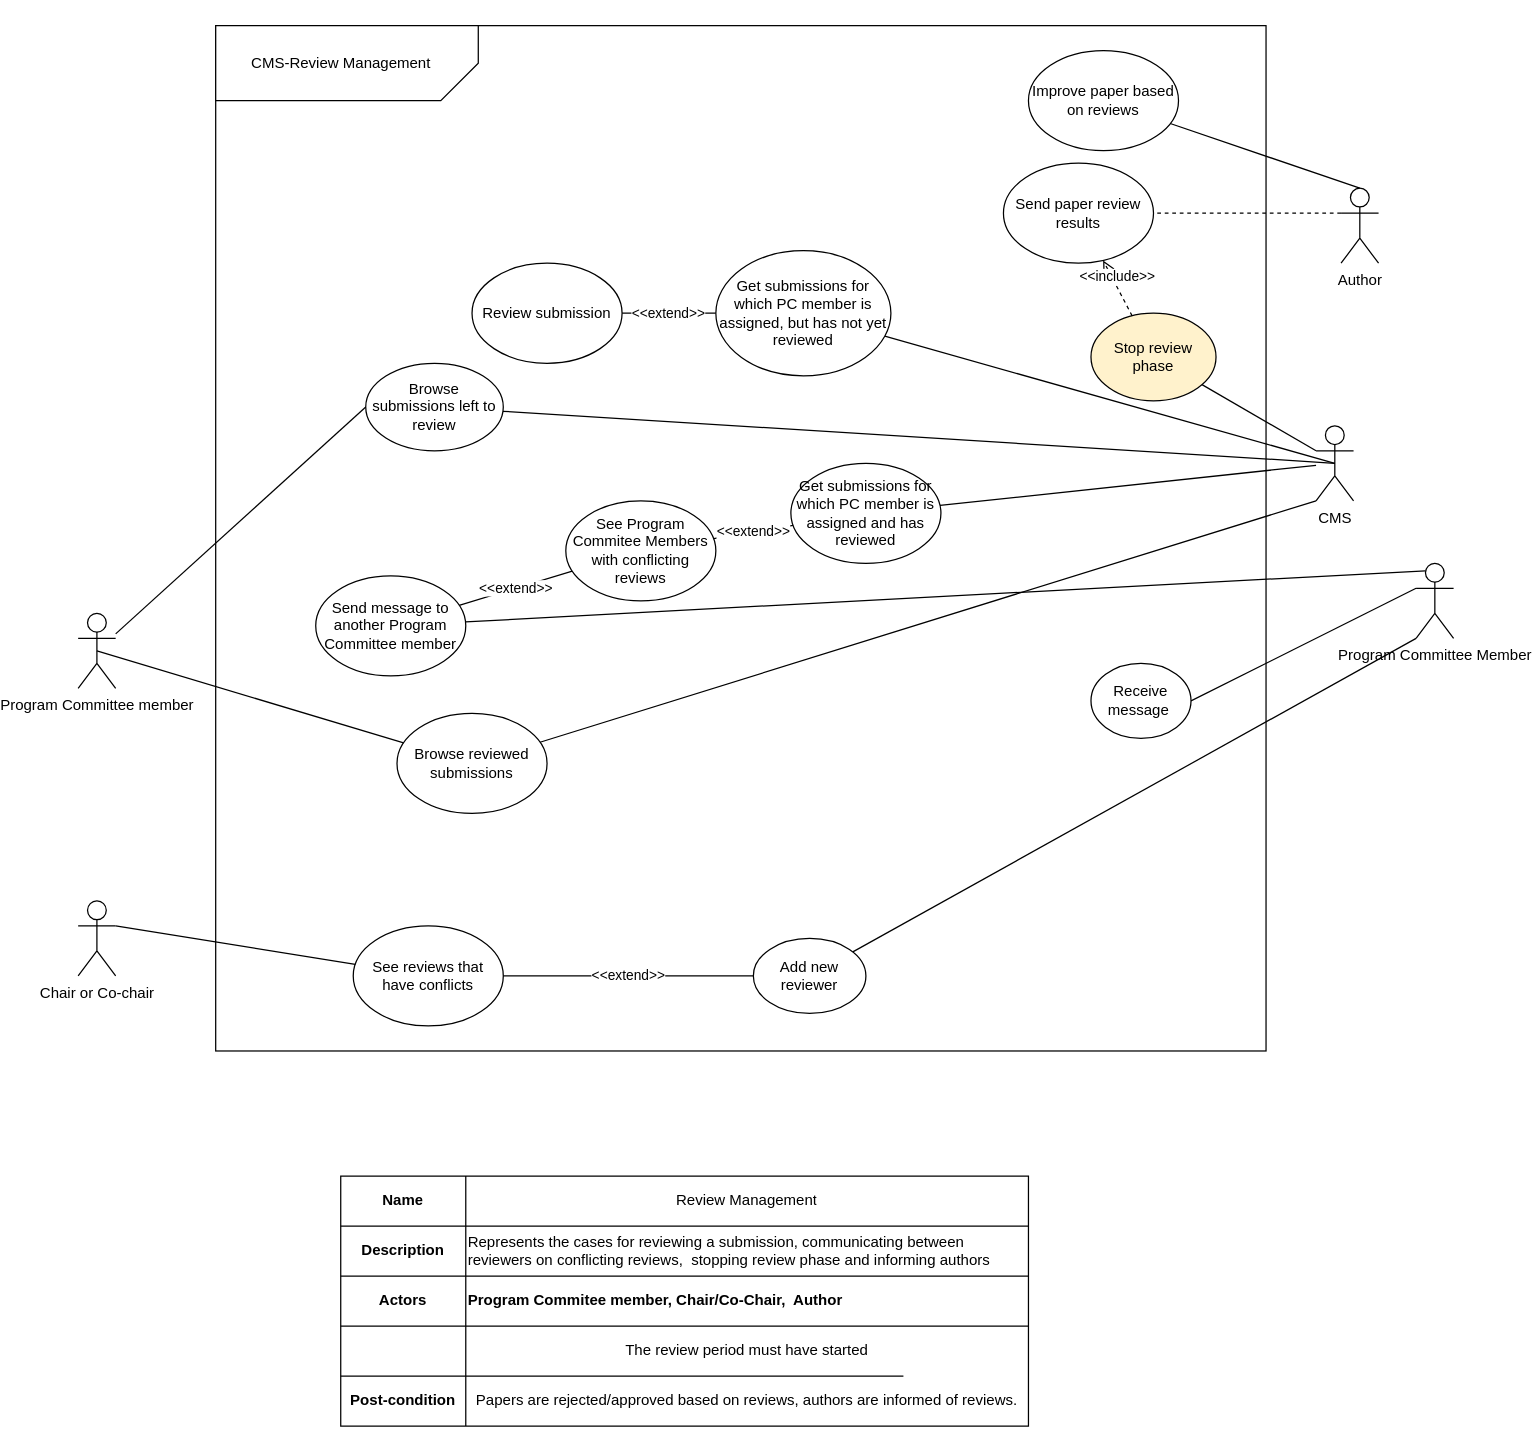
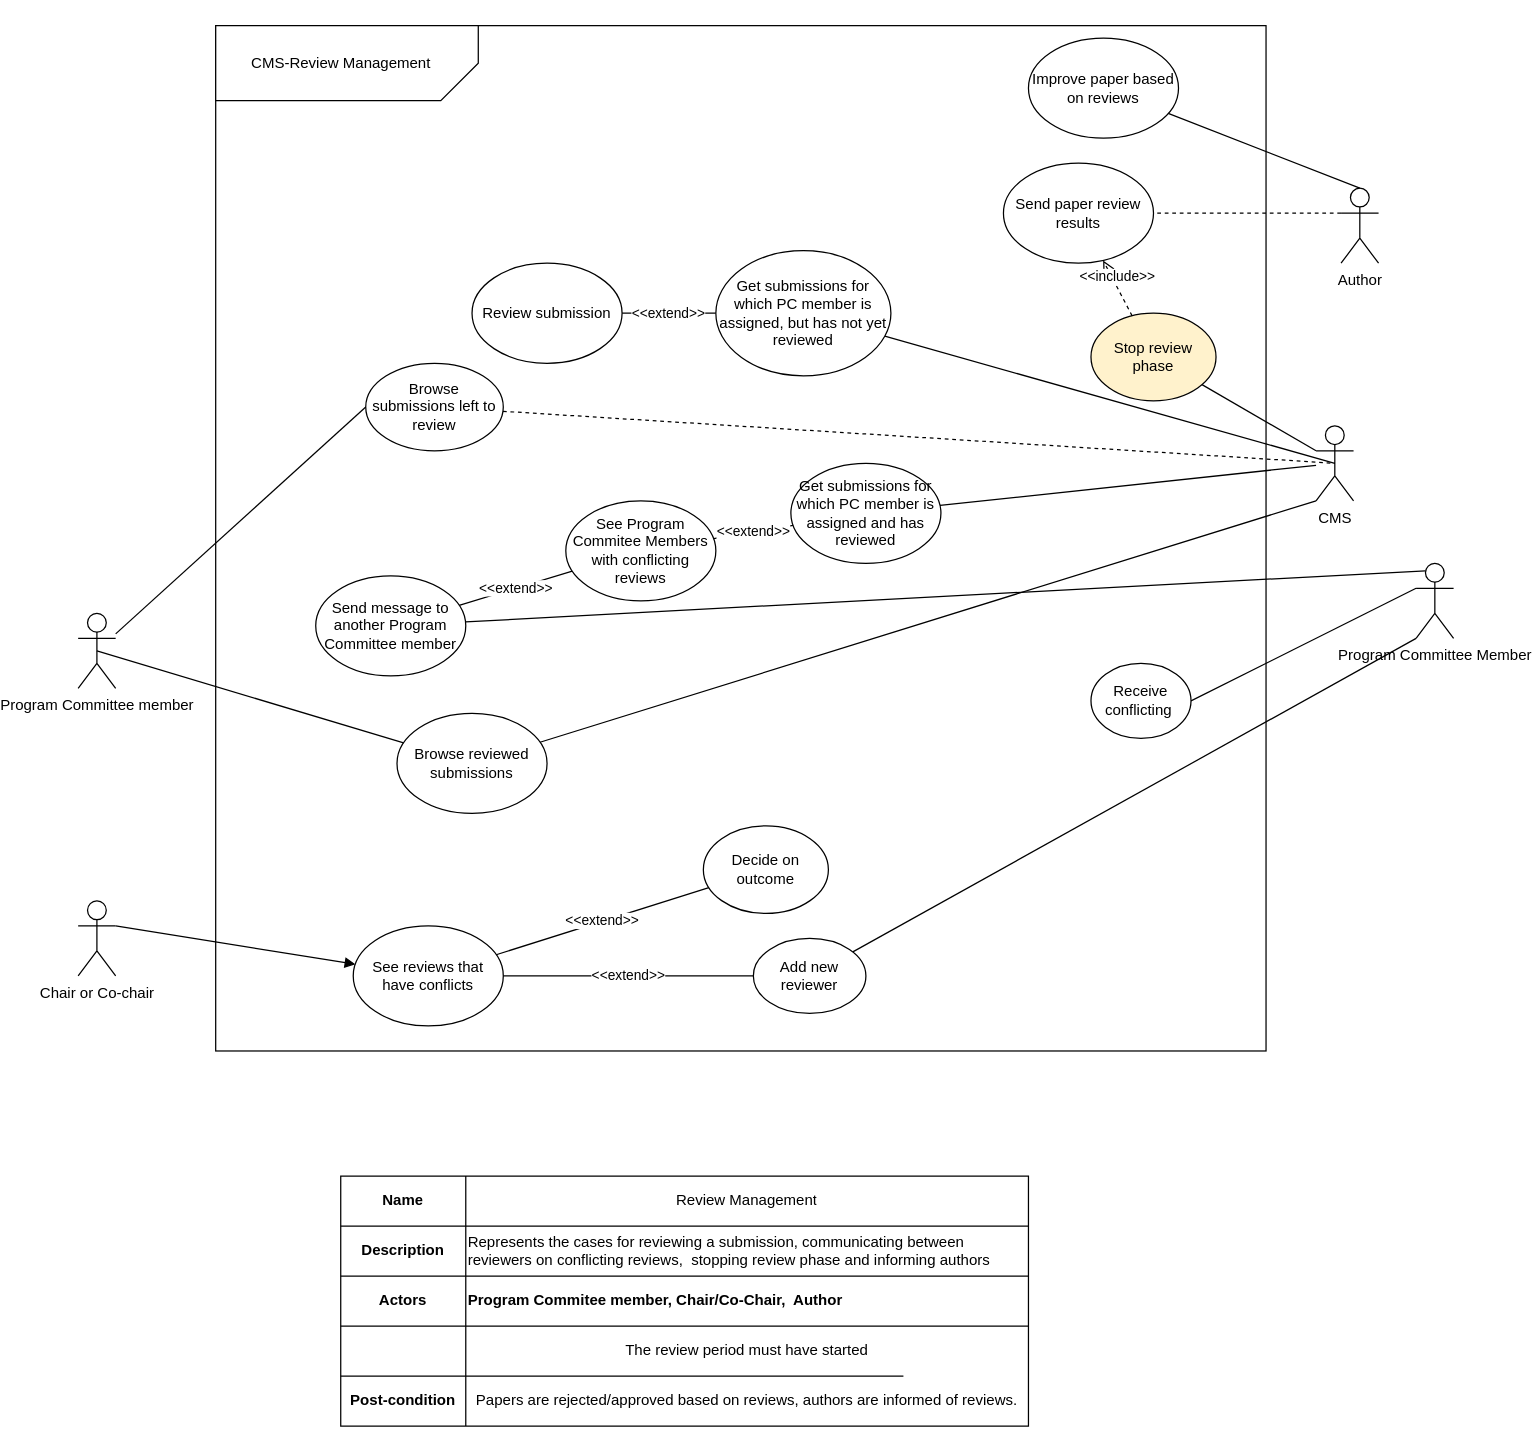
node "Improve paper based on reviews": moved (1103, 101) -> (1103, 88)
edge "Browse submissions left to review" -- "CMS": style solid -> dashed
node "Receive message": label "Receive message" -> "Receive conflicting"
node "Decide on outcome": added
edge "Decide on outcome" -- "See reviews that have conflicts": added, label "<<extend>>"
edge "Chair or Co-chair" -- "See reviews that have conflicts": arrowhead none -> block
